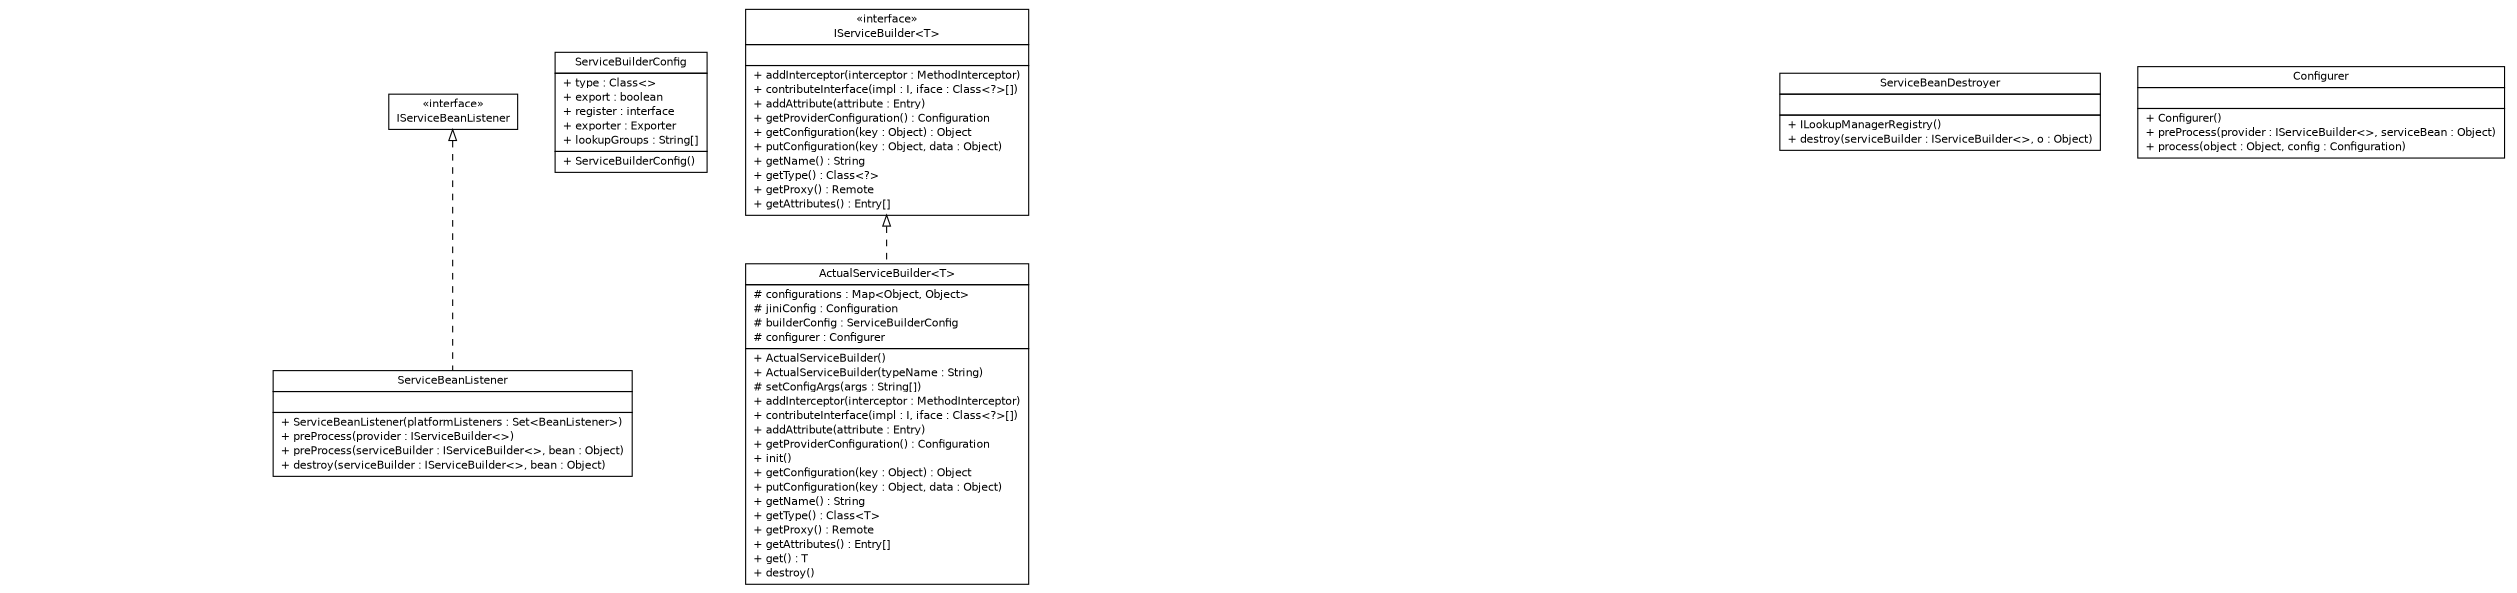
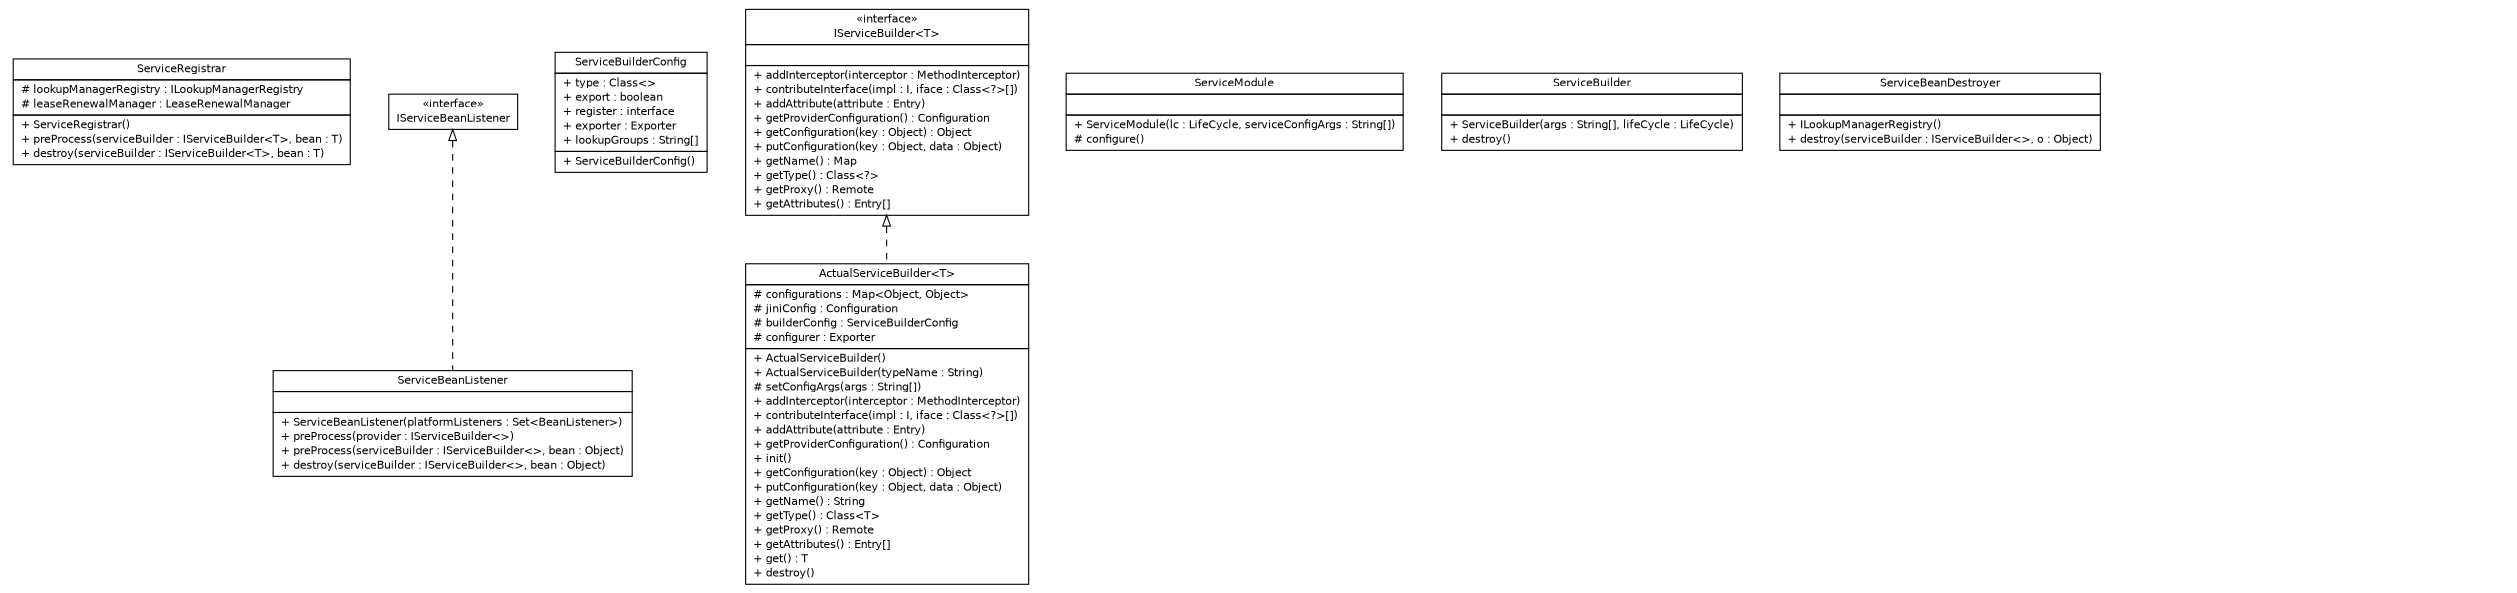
node "ServiceRegistrar": added
node "ServiceModule": added
node "ServiceBuilder": added
node "Configurer": removed
node "IServiceBuilder<T>": text "+ getName() : String" -> "+ getName() : Map"
node "ActualServiceBuilder<T>": text "# configurer : Configurer" -> "# configurer : Exporter"
